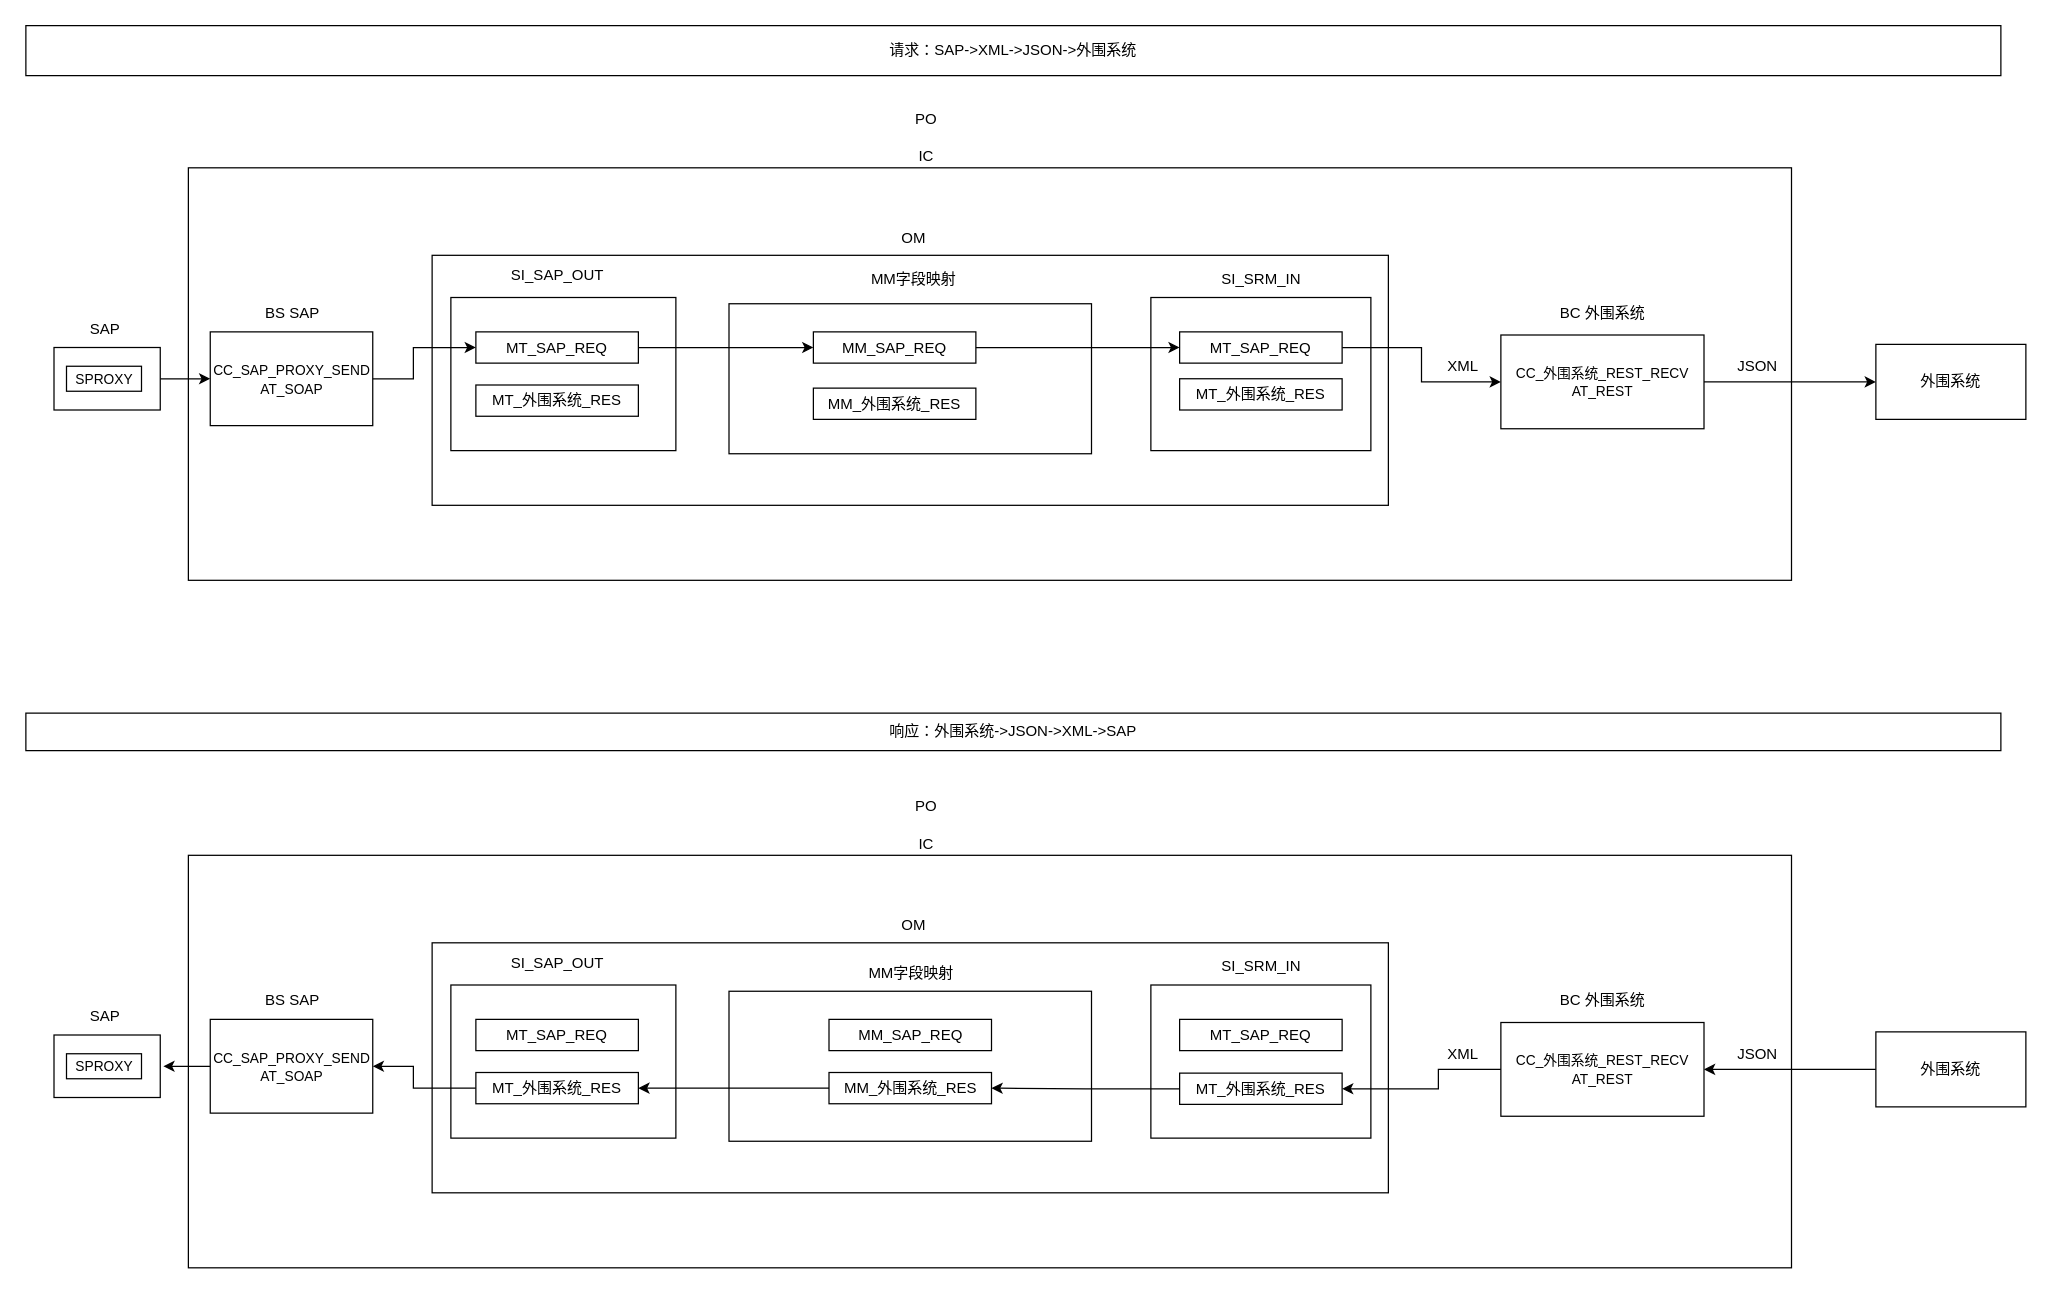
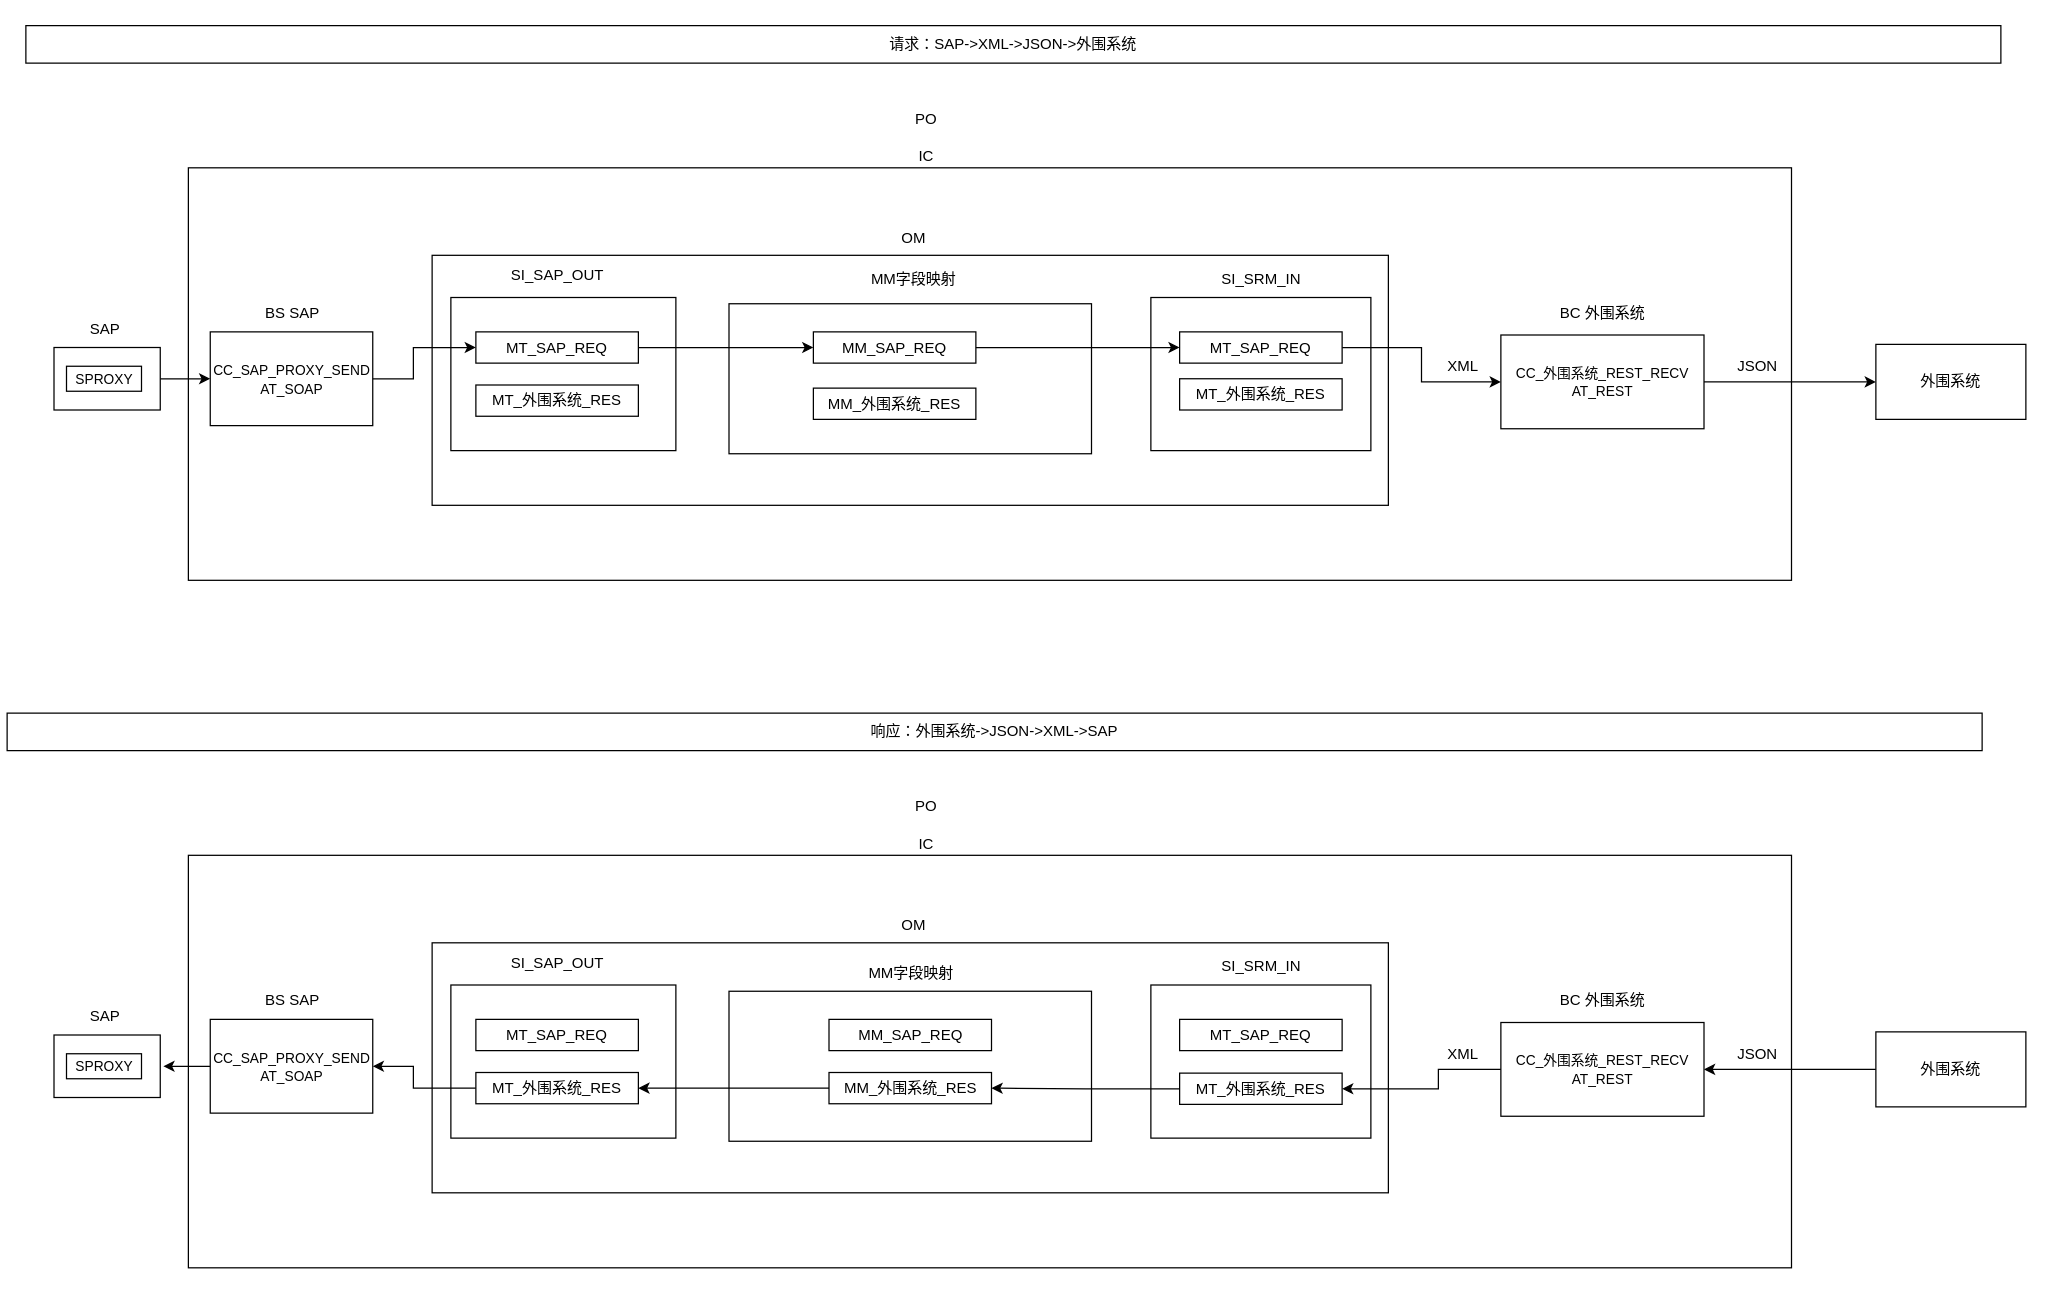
node "请求：SAP->XML->JSON->外围系统": size 1975x50 -> 1975x38
node "响应：外围系统->JSON->XML->SAP": moved (1013, 732) -> (994, 732)
